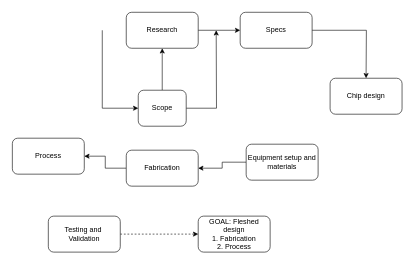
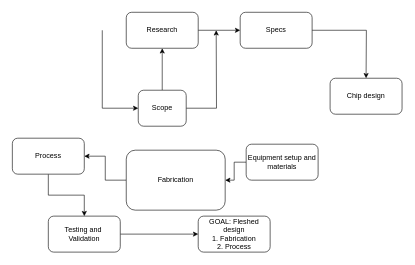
node "Fabrication": size 72x36 -> 99x60
edge "Process" -> "Testing and Validation": added
edge "Testing and Validation" -> "GOAL: Fleshed design 1. Fabrication 2. Process": style dashed -> solid
